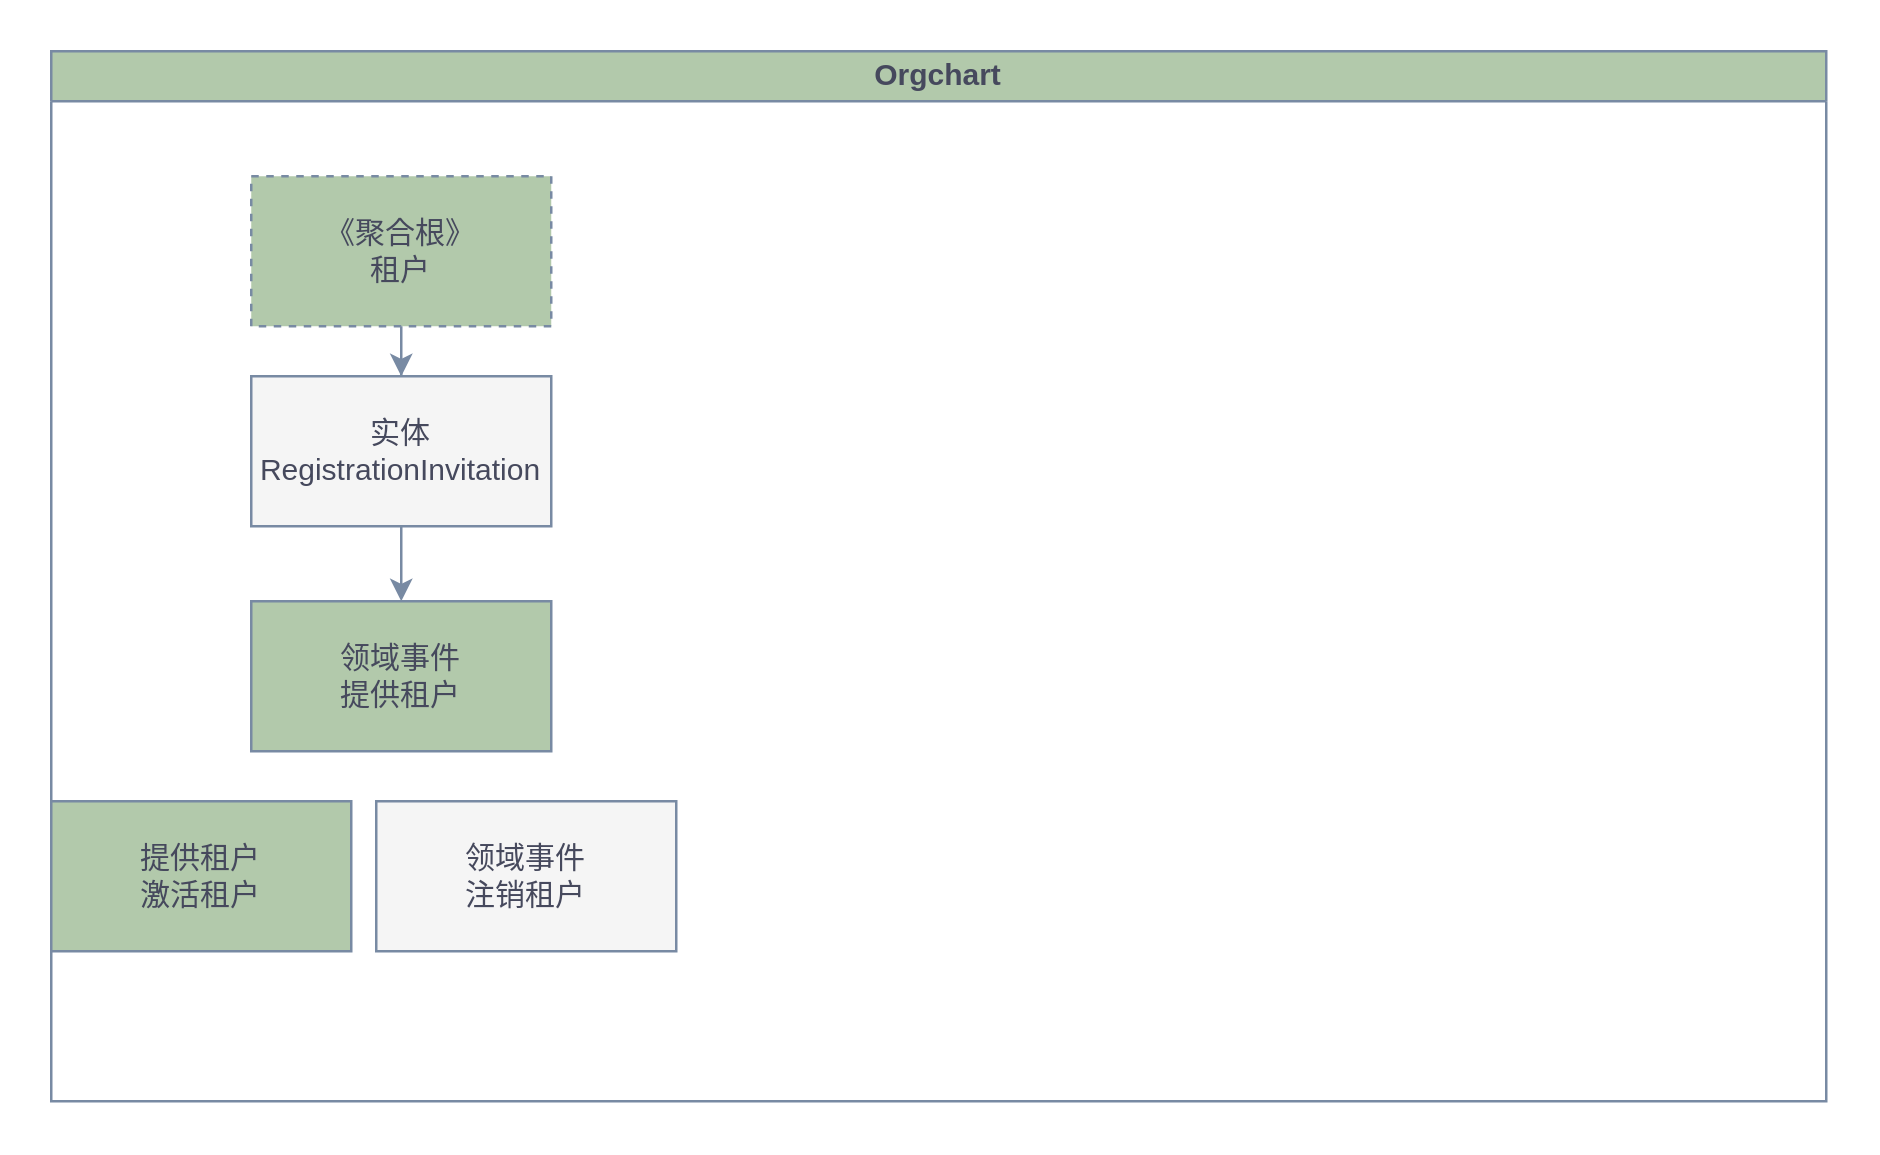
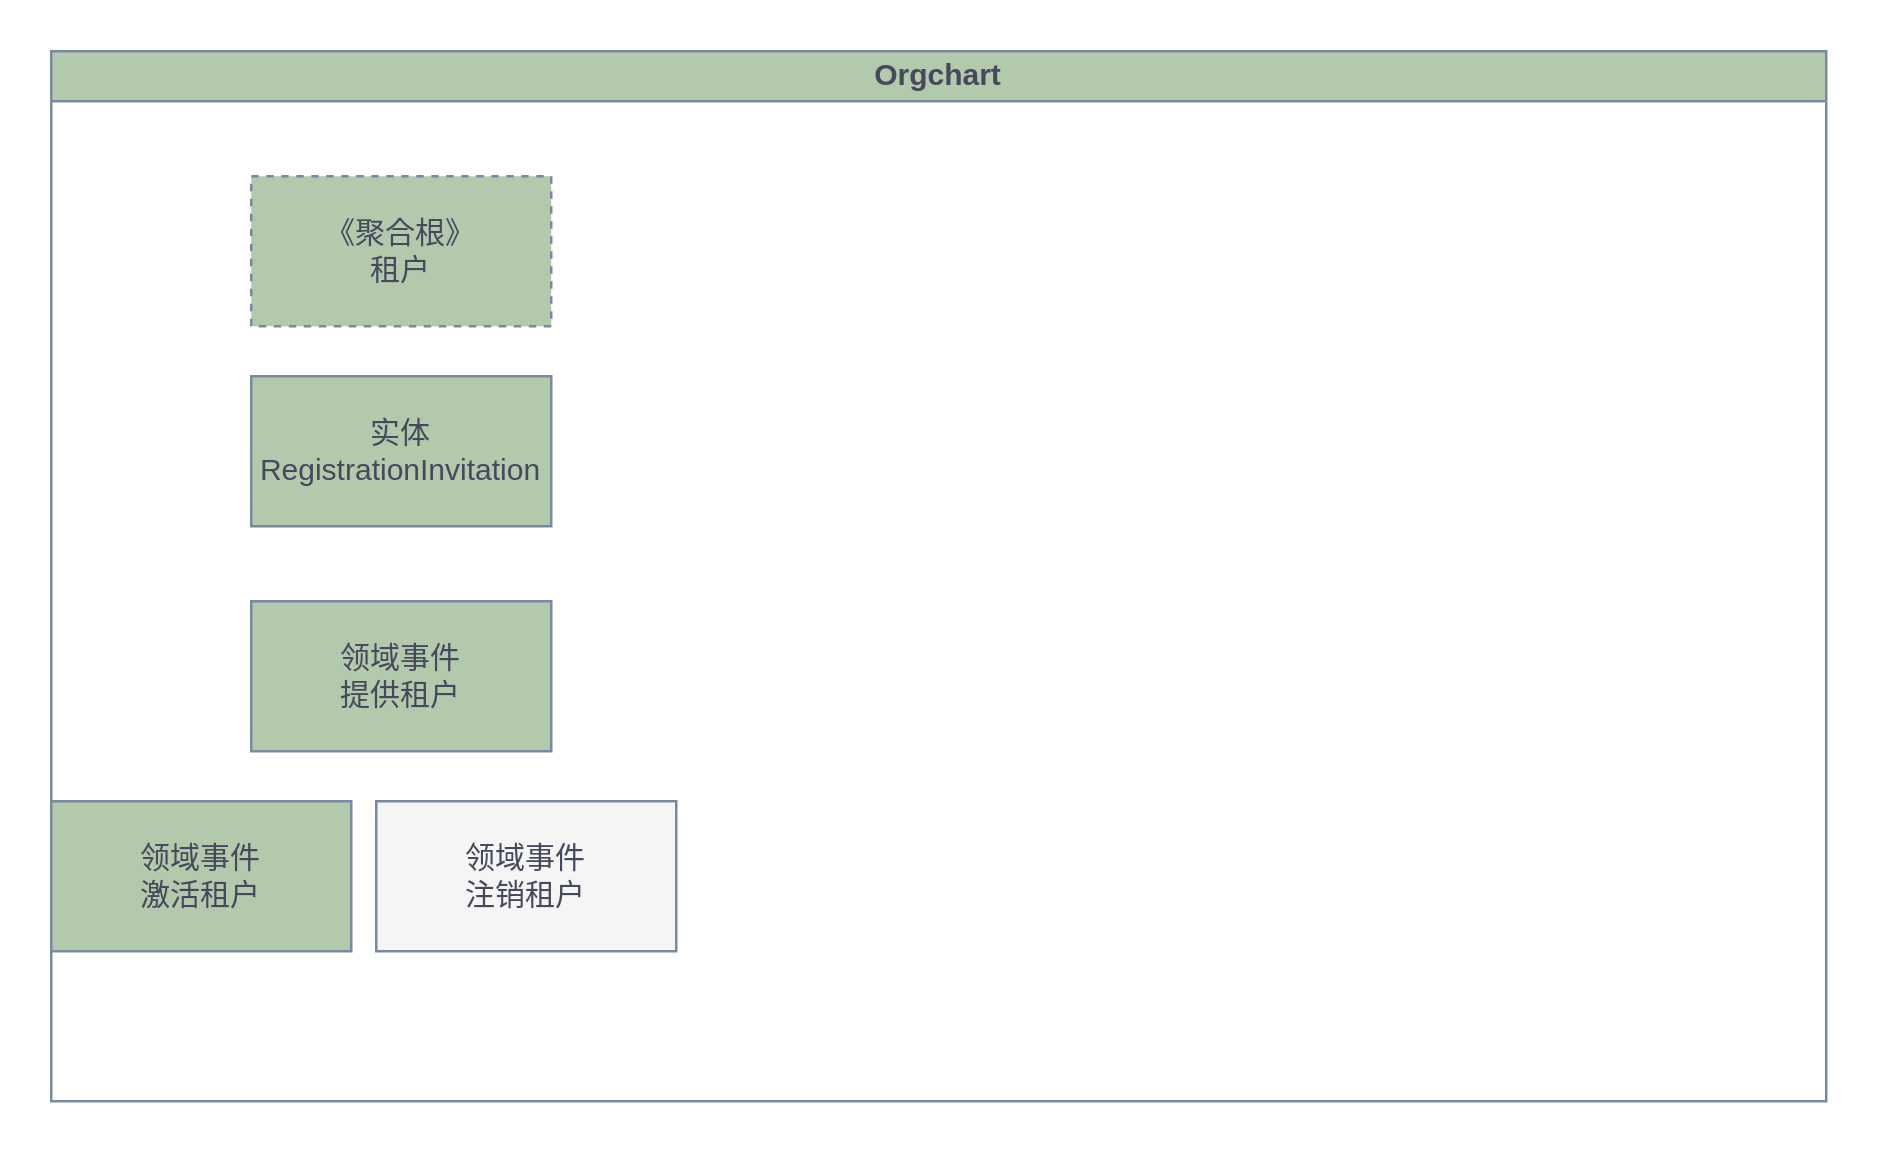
edge "《聚合根》 租户" -> "实体 RegistrationInvitation": removed
node "实体 RegistrationInvitation": fillcolor #f5f5f5 -> #b2c9ab
edge "实体 RegistrationInvitation" -> "领域事件 提供租户": removed
node "提供租户 激活租户": label "提供租户 激活租户" -> "领域事件 激活租户"
